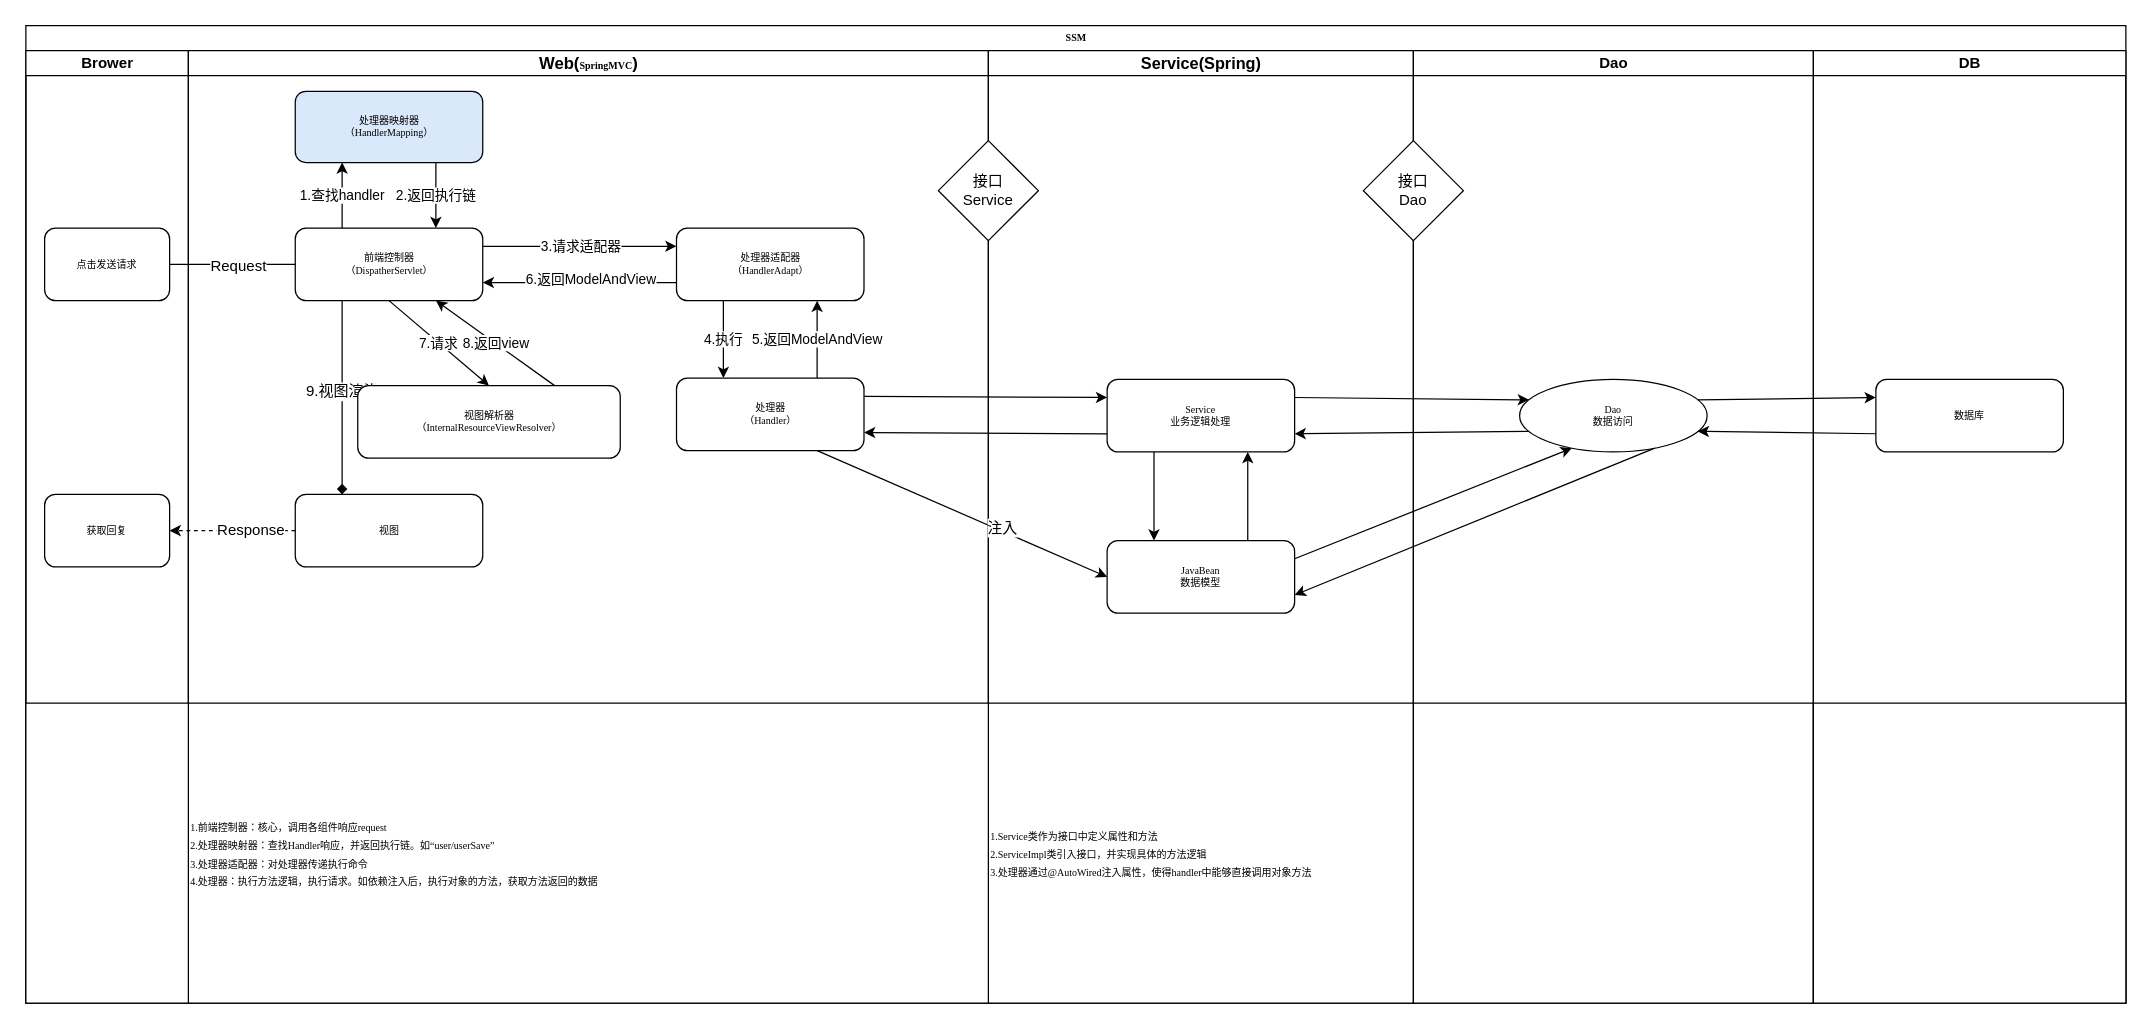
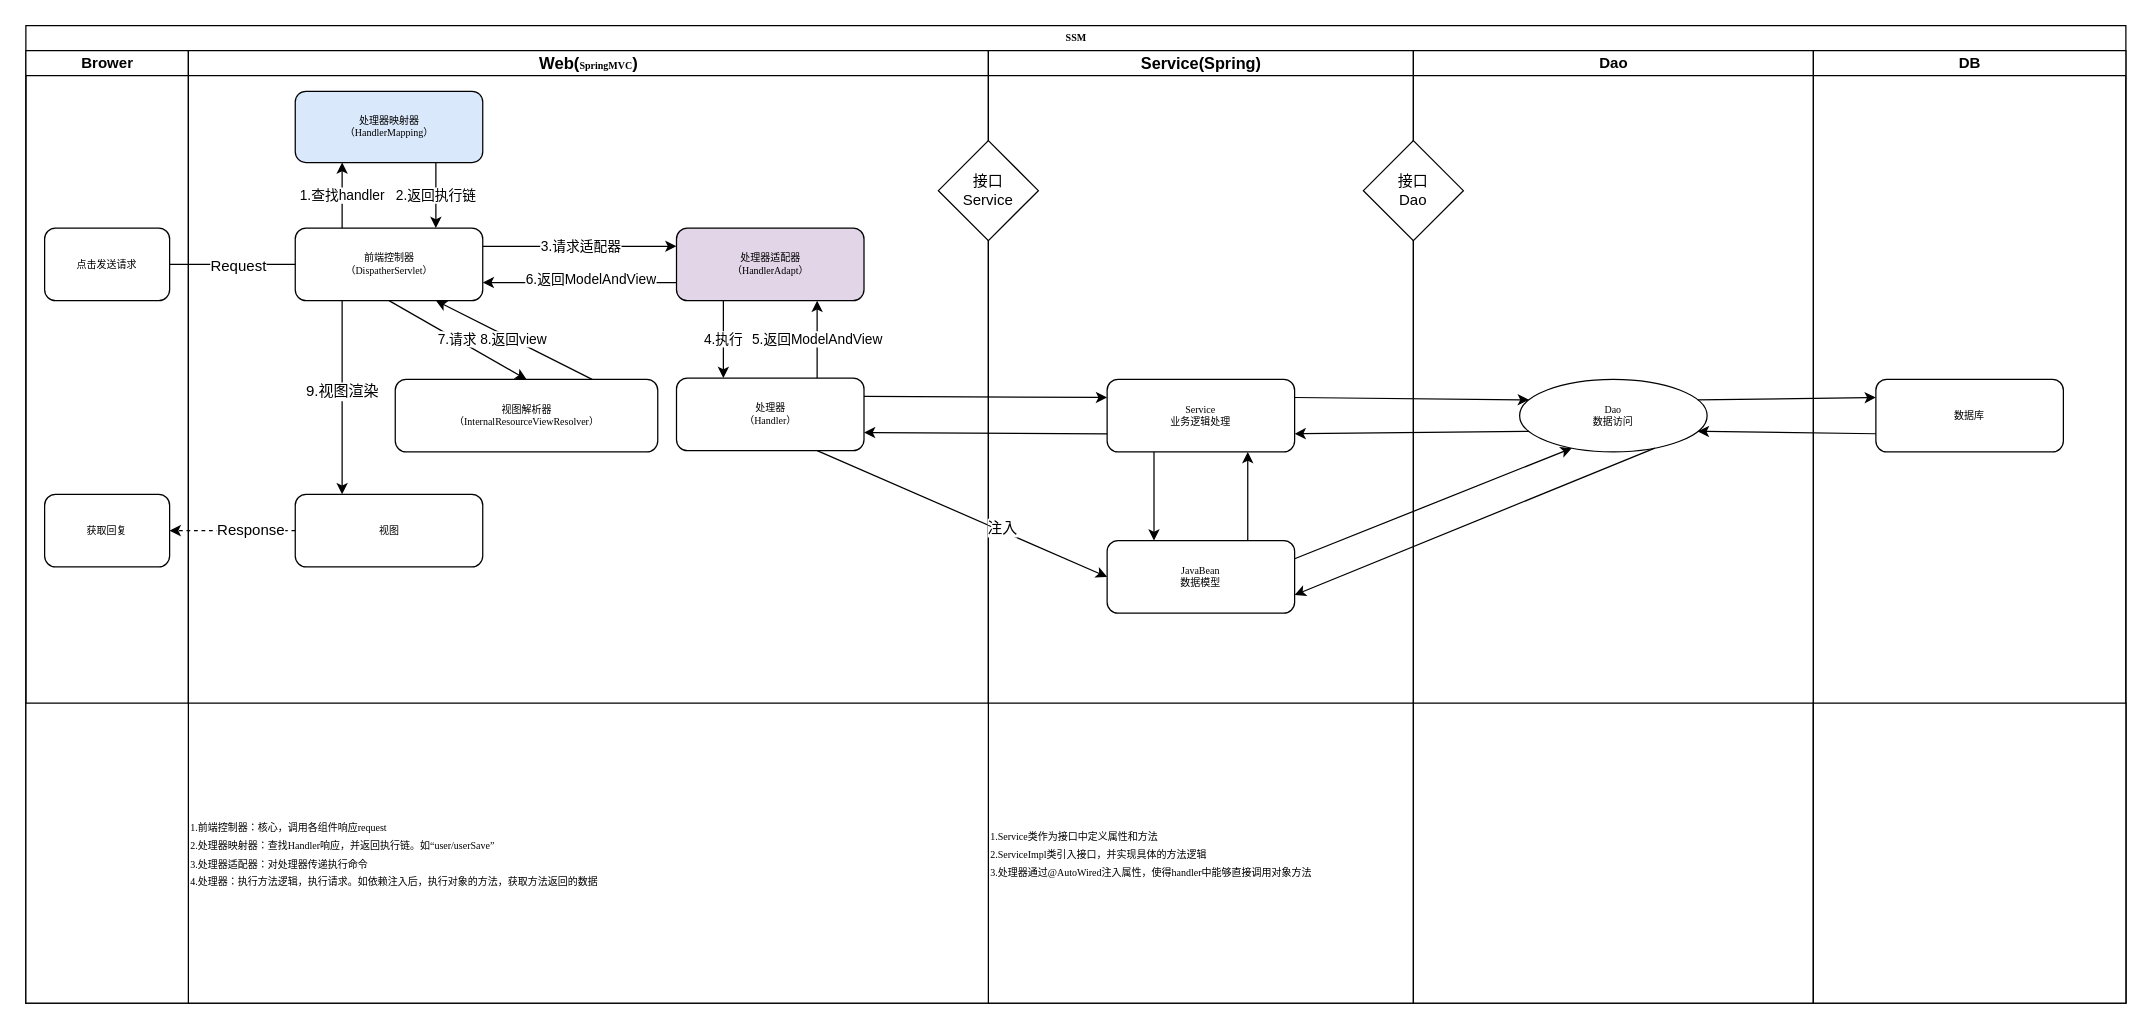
node "处理器适配器 （HandlerAdapt）": fillcolor #ffffff -> #e1d5e7
node "视图解析器 （InternalResourceViewResolver）": moved (489, 422) -> (526, 416)
edge "前端控制器 （DispatherServlet）" -> "视图": arrowhead diamond -> classic
